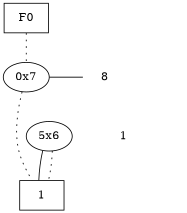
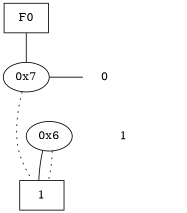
edge "F0" -- "0x7": style dotted -> solid
node "8": label "8" -> "0"
node "5x6": label "5x6" -> "0x6"
